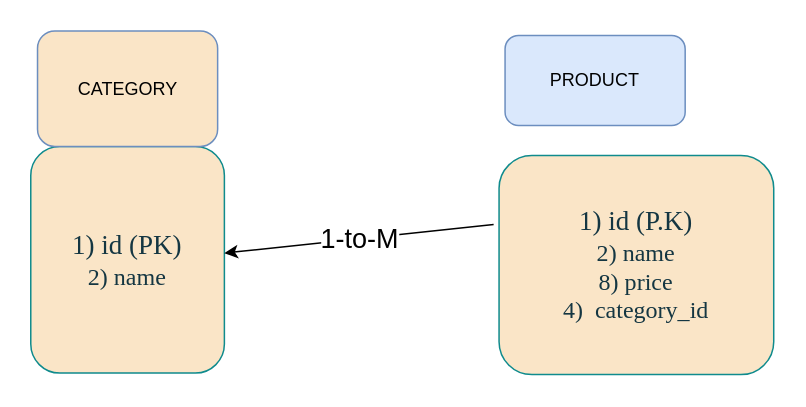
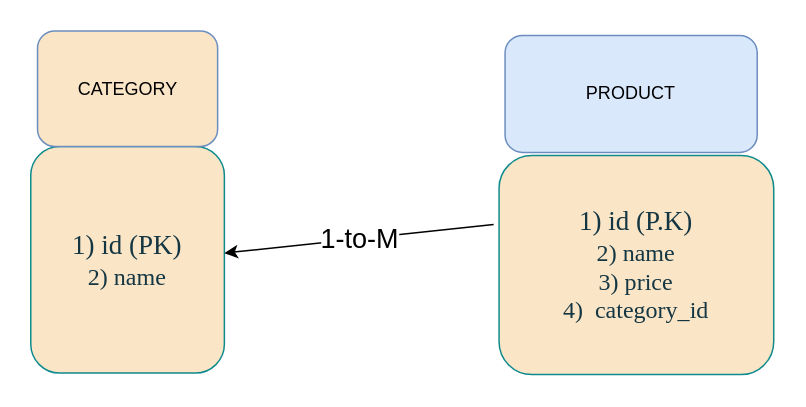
node "PRODUCT": size 180x90 -> 252x117
node "1) id (P.K) 2) name 8) price 4) category_id": label "1) id (P.K) 2) name 8) price 4) category_id" -> "1) id (P.K) 2) name 3) price 4) category_id"
